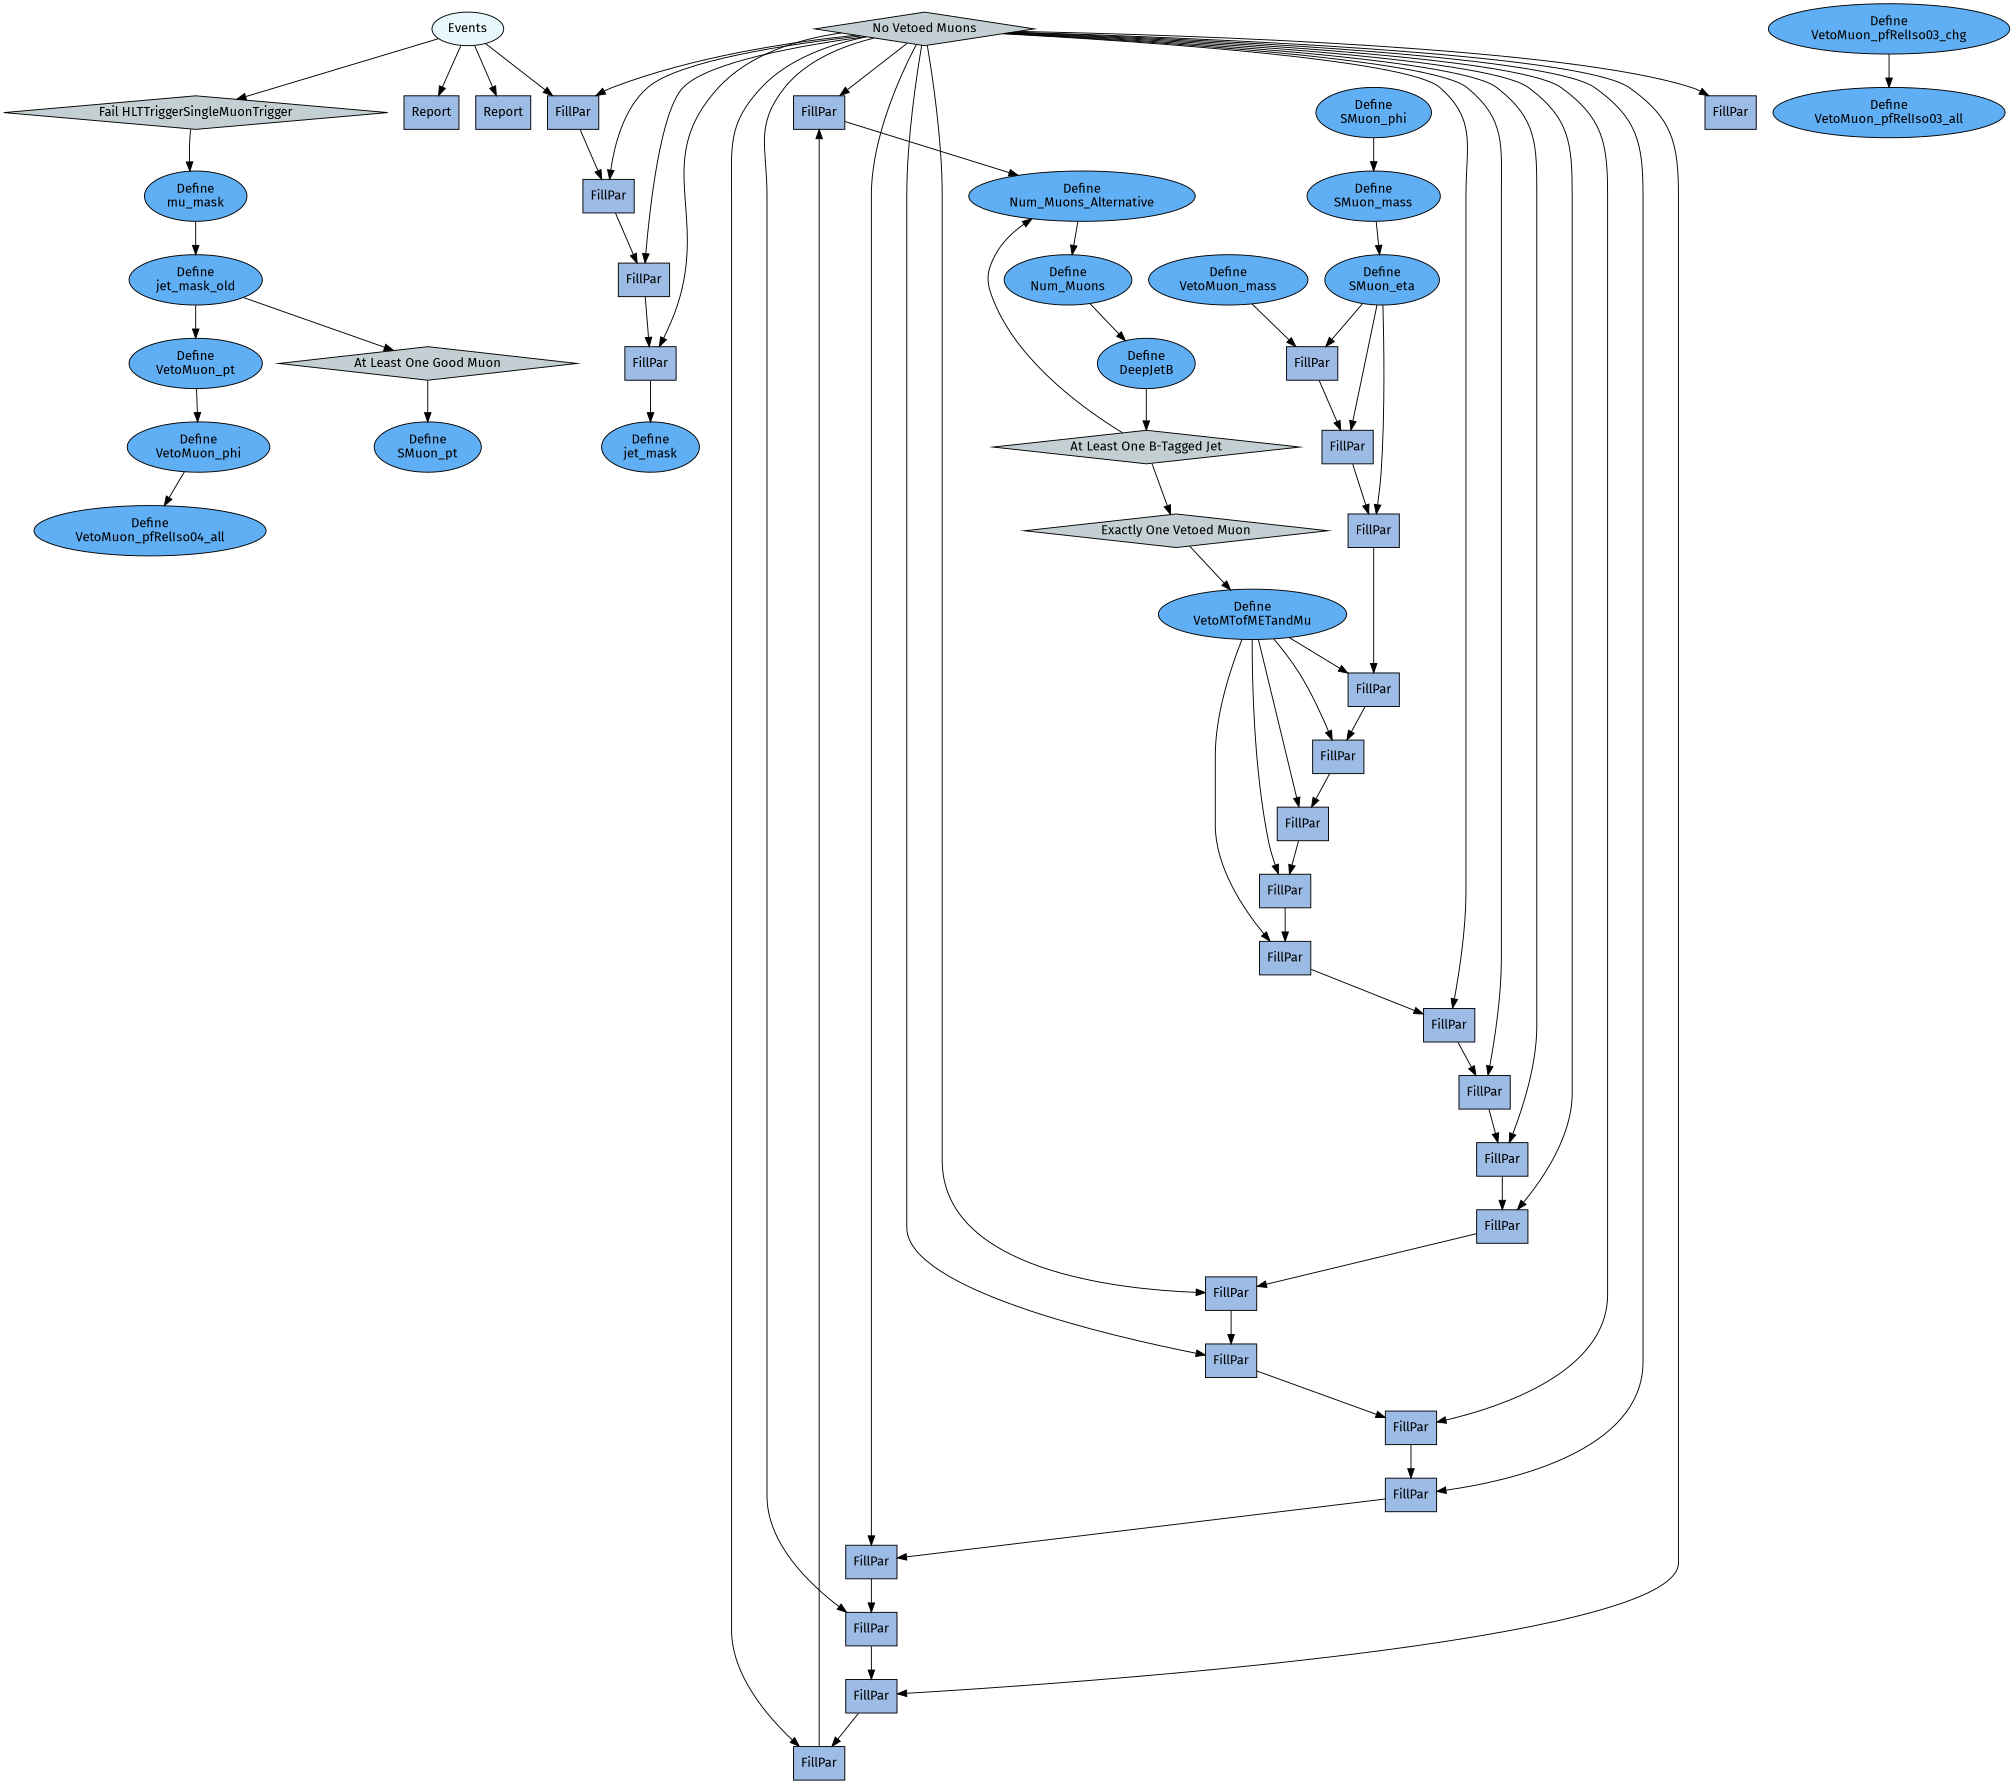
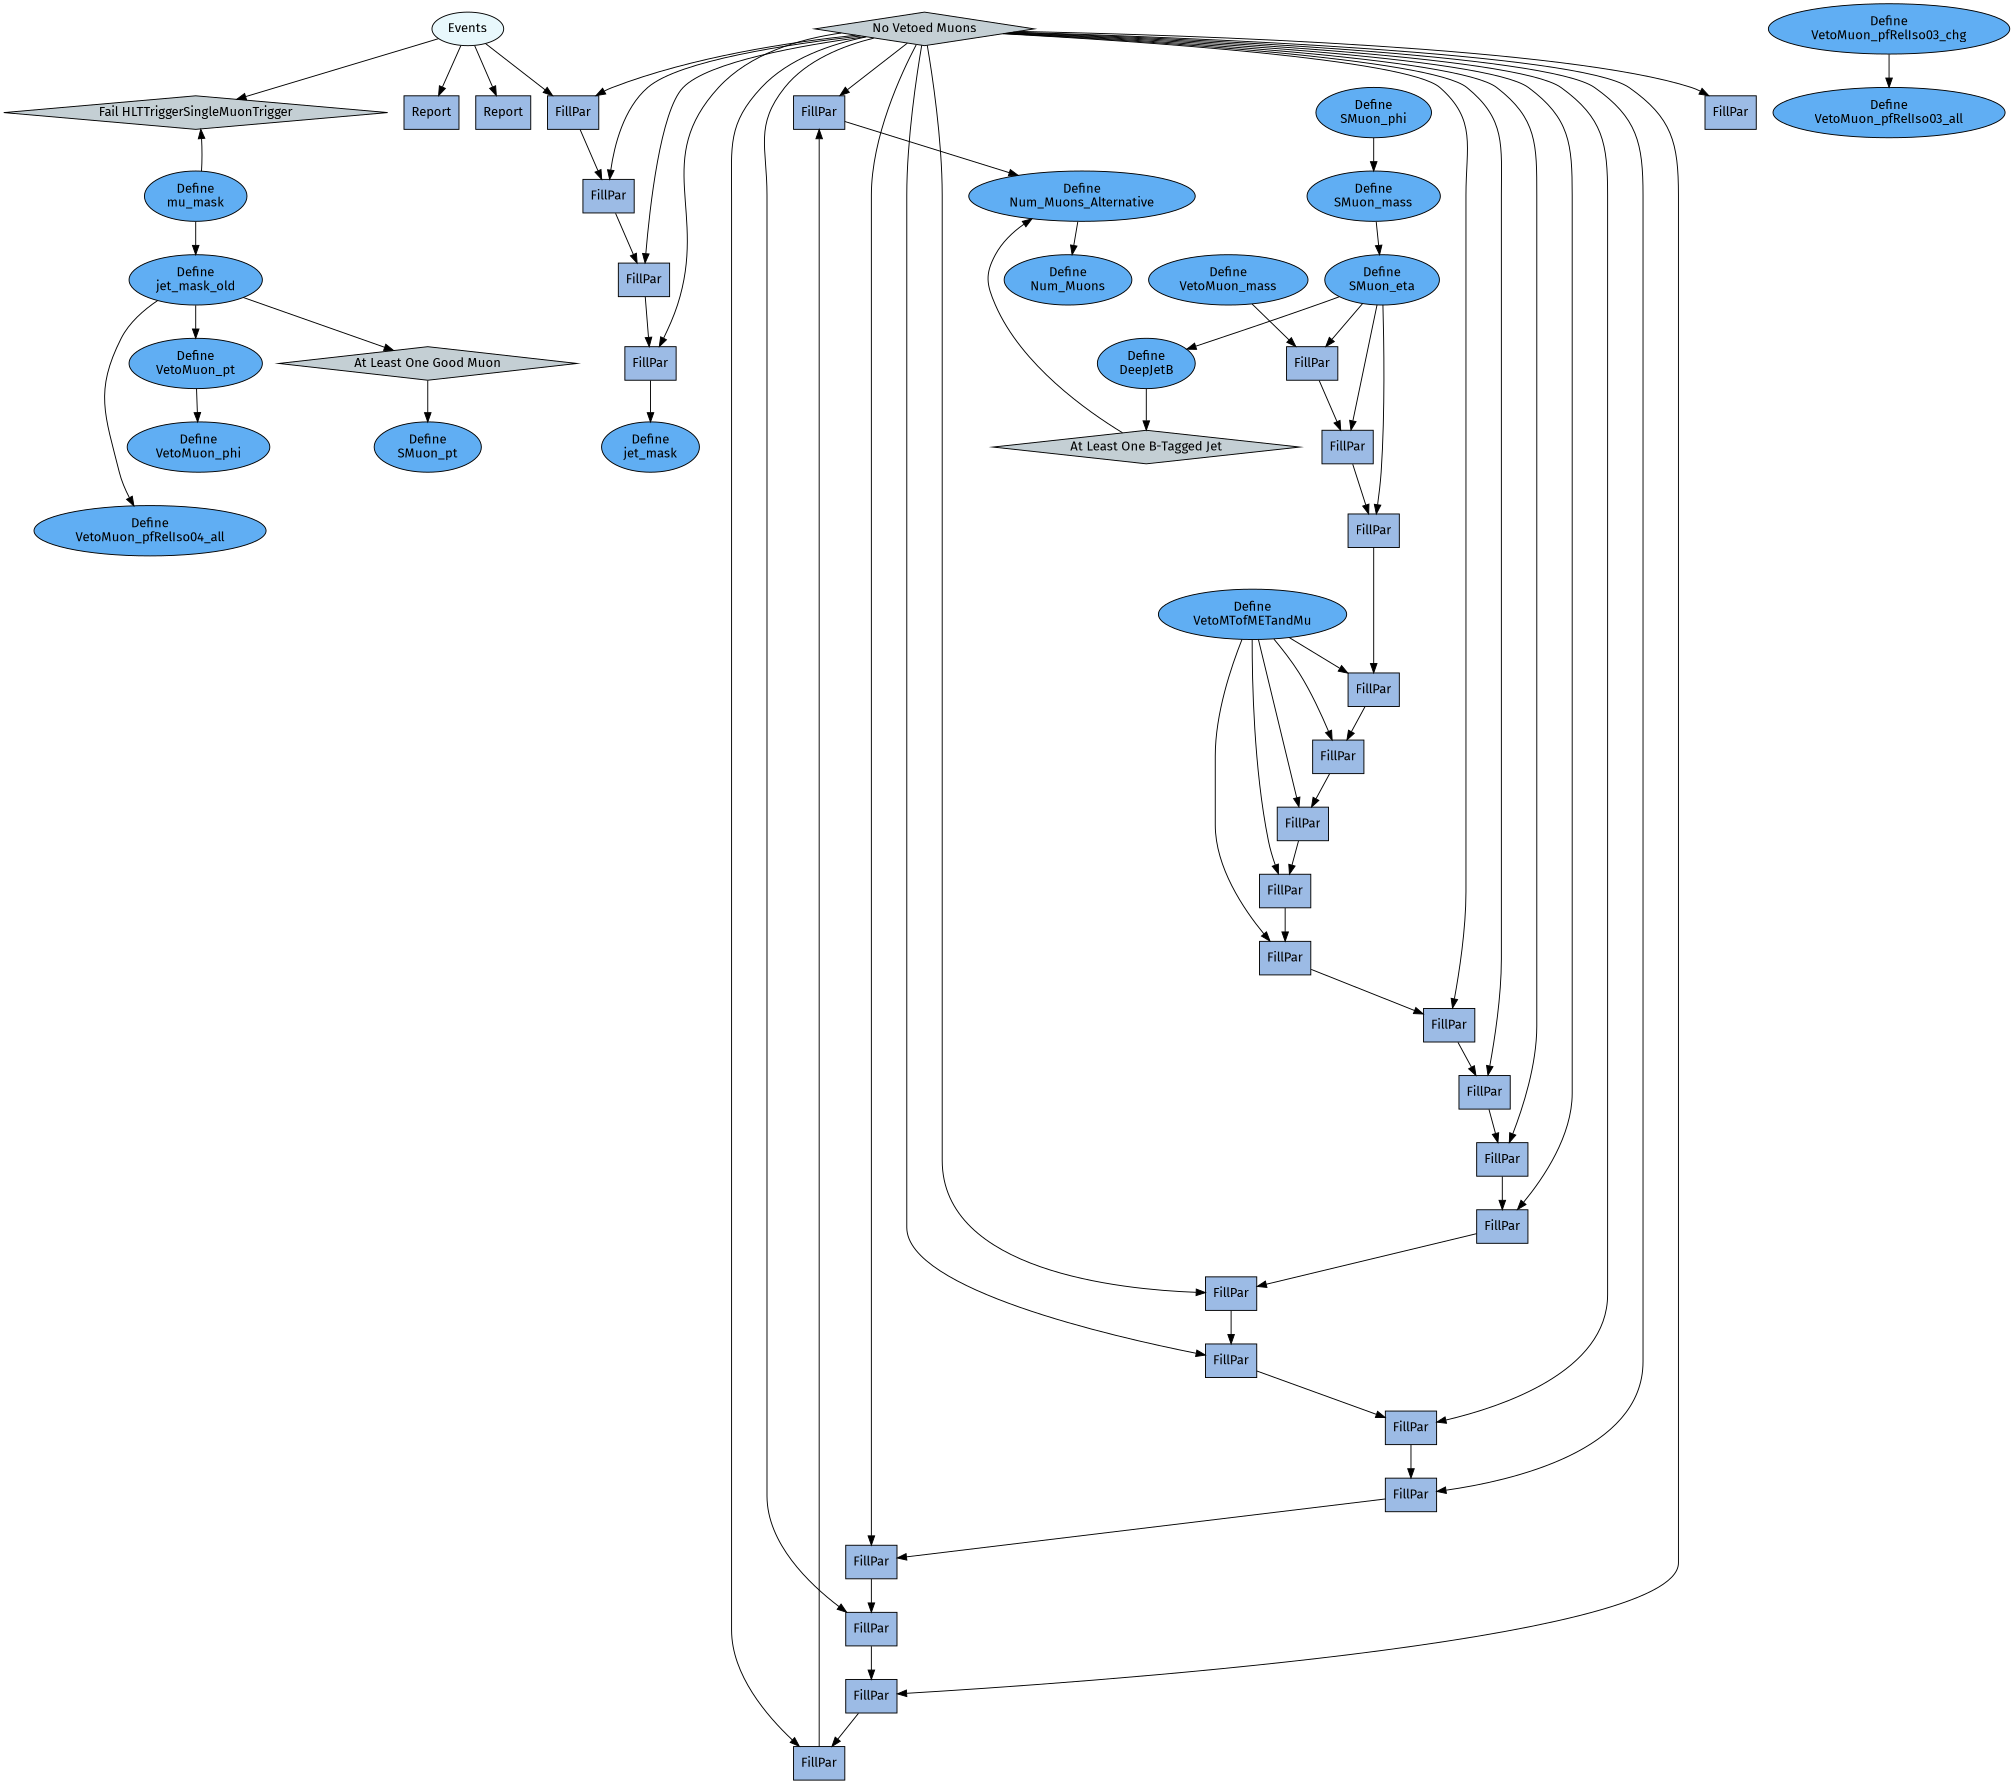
edge "Fail HLTTriggerSingleMuonTrigger" -> "Define mu_mask": reversed
edge "Define Num_Muons" -> "Define DeepJetB": now "Define SMuon_eta" -> "Define DeepJetB"
edge "Define VetoMuon_phi" -> "Define VetoMuon_pfRelIso04_all": now "Define jet_mask_old" -> "Define VetoMuon_pfRelIso04_all"
node "Exactly One Vetoed Muon": removed
